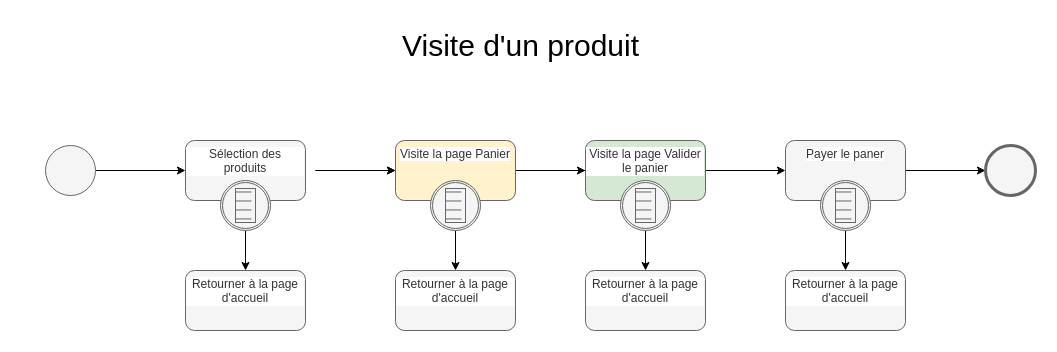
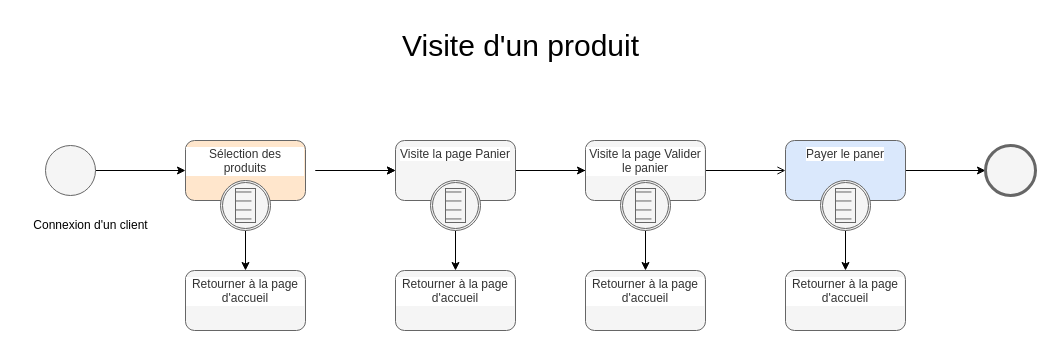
node "Sélection des produits": fillcolor #f5f5f5 -> #ffe6cc
node "Visite la page Panier": fillcolor #fff2cc -> #f5f5f5
node "Visite la page Valider le panier": fillcolor #d5e8d4 -> #f5f5f5
edge "Visite la page Valider le panier" -> "Payer le paner": arrowhead classic -> open
node "Payer le paner": fillcolor #f5f5f5 -> #dae8fc
node "Connexion d'un client": added
